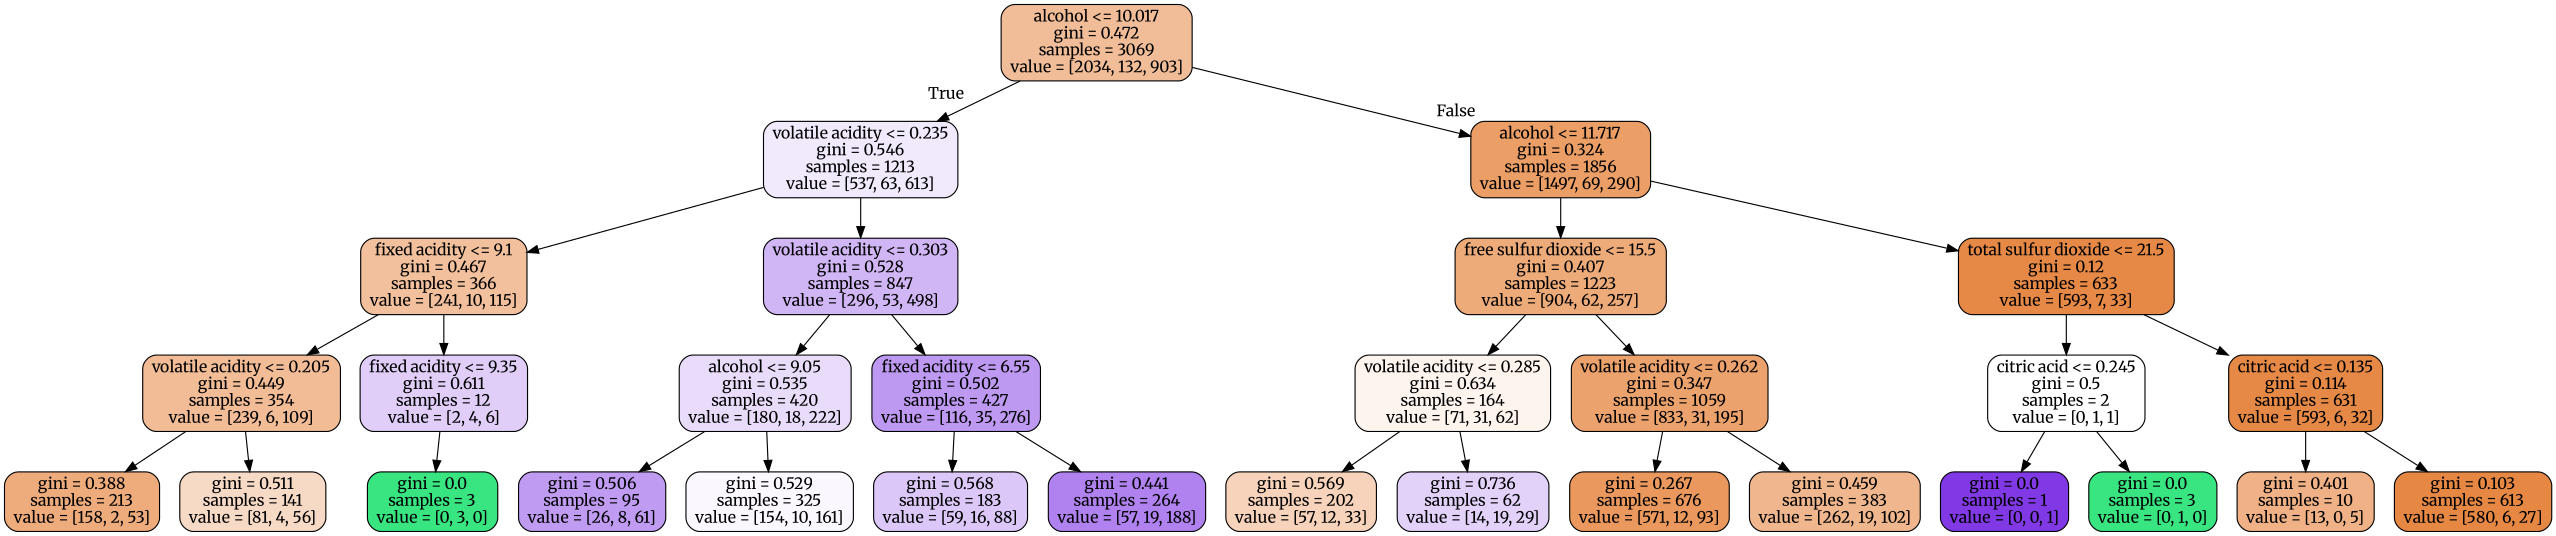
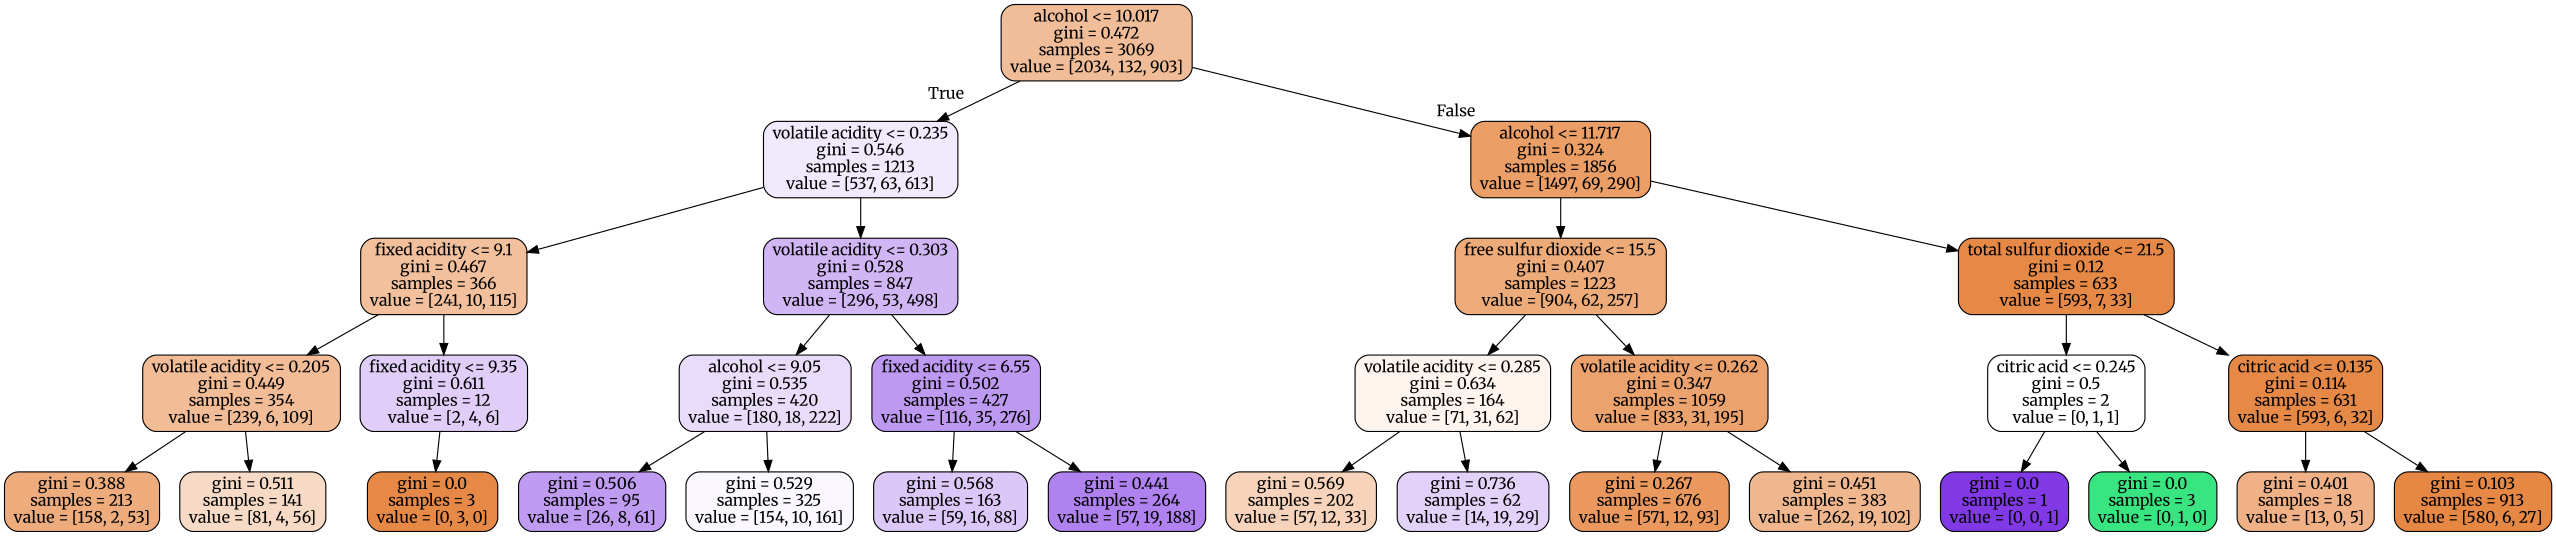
node "gini = 0.0 samples = 3 value = [0, 3, 0]": fillcolor #39e581 -> #e78946
node "gini = 0.568 samples = 183 value = [59, 16, 88]": label "gini = 0.568 samples = 183 value = [59, 16, 88]" -> "gini = 0.568 samples = 163 value = [59, 16, 88]"
node "gini = 0.459 samples = 383 value = [262, 19, 102]": label "gini = 0.459 samples = 383 value = [262, 19, 102]" -> "gini = 0.451 samples = 383 value = [262, 19, 102]"
node "gini = 0.401 samples = 10 value = [13, 0, 5]": label "gini = 0.401 samples = 10 value = [13, 0, 5]" -> "gini = 0.401 samples = 18 value = [13, 0, 5]"
node "gini = 0.103 samples = 613 value = [580, 6, 27]": label "gini = 0.103 samples = 613 value = [580, 6, 27]" -> "gini = 0.103 samples = 913 value = [580, 6, 27]"
